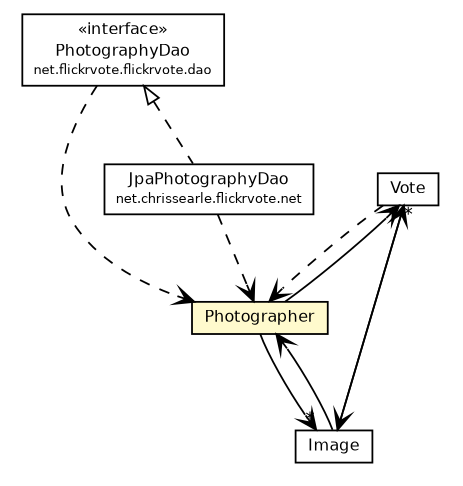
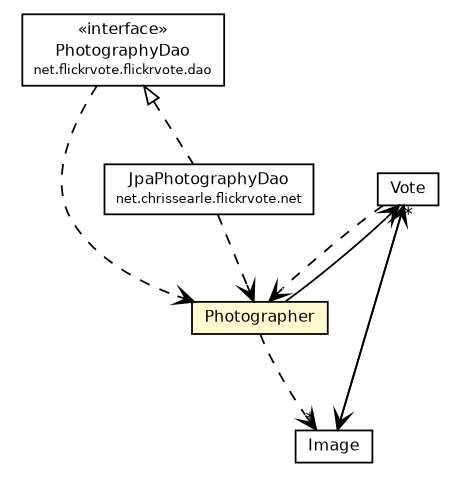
edge "Photographer" -> "Image": style solid -> dashed
edge "Image" -> "Photographer": removed
